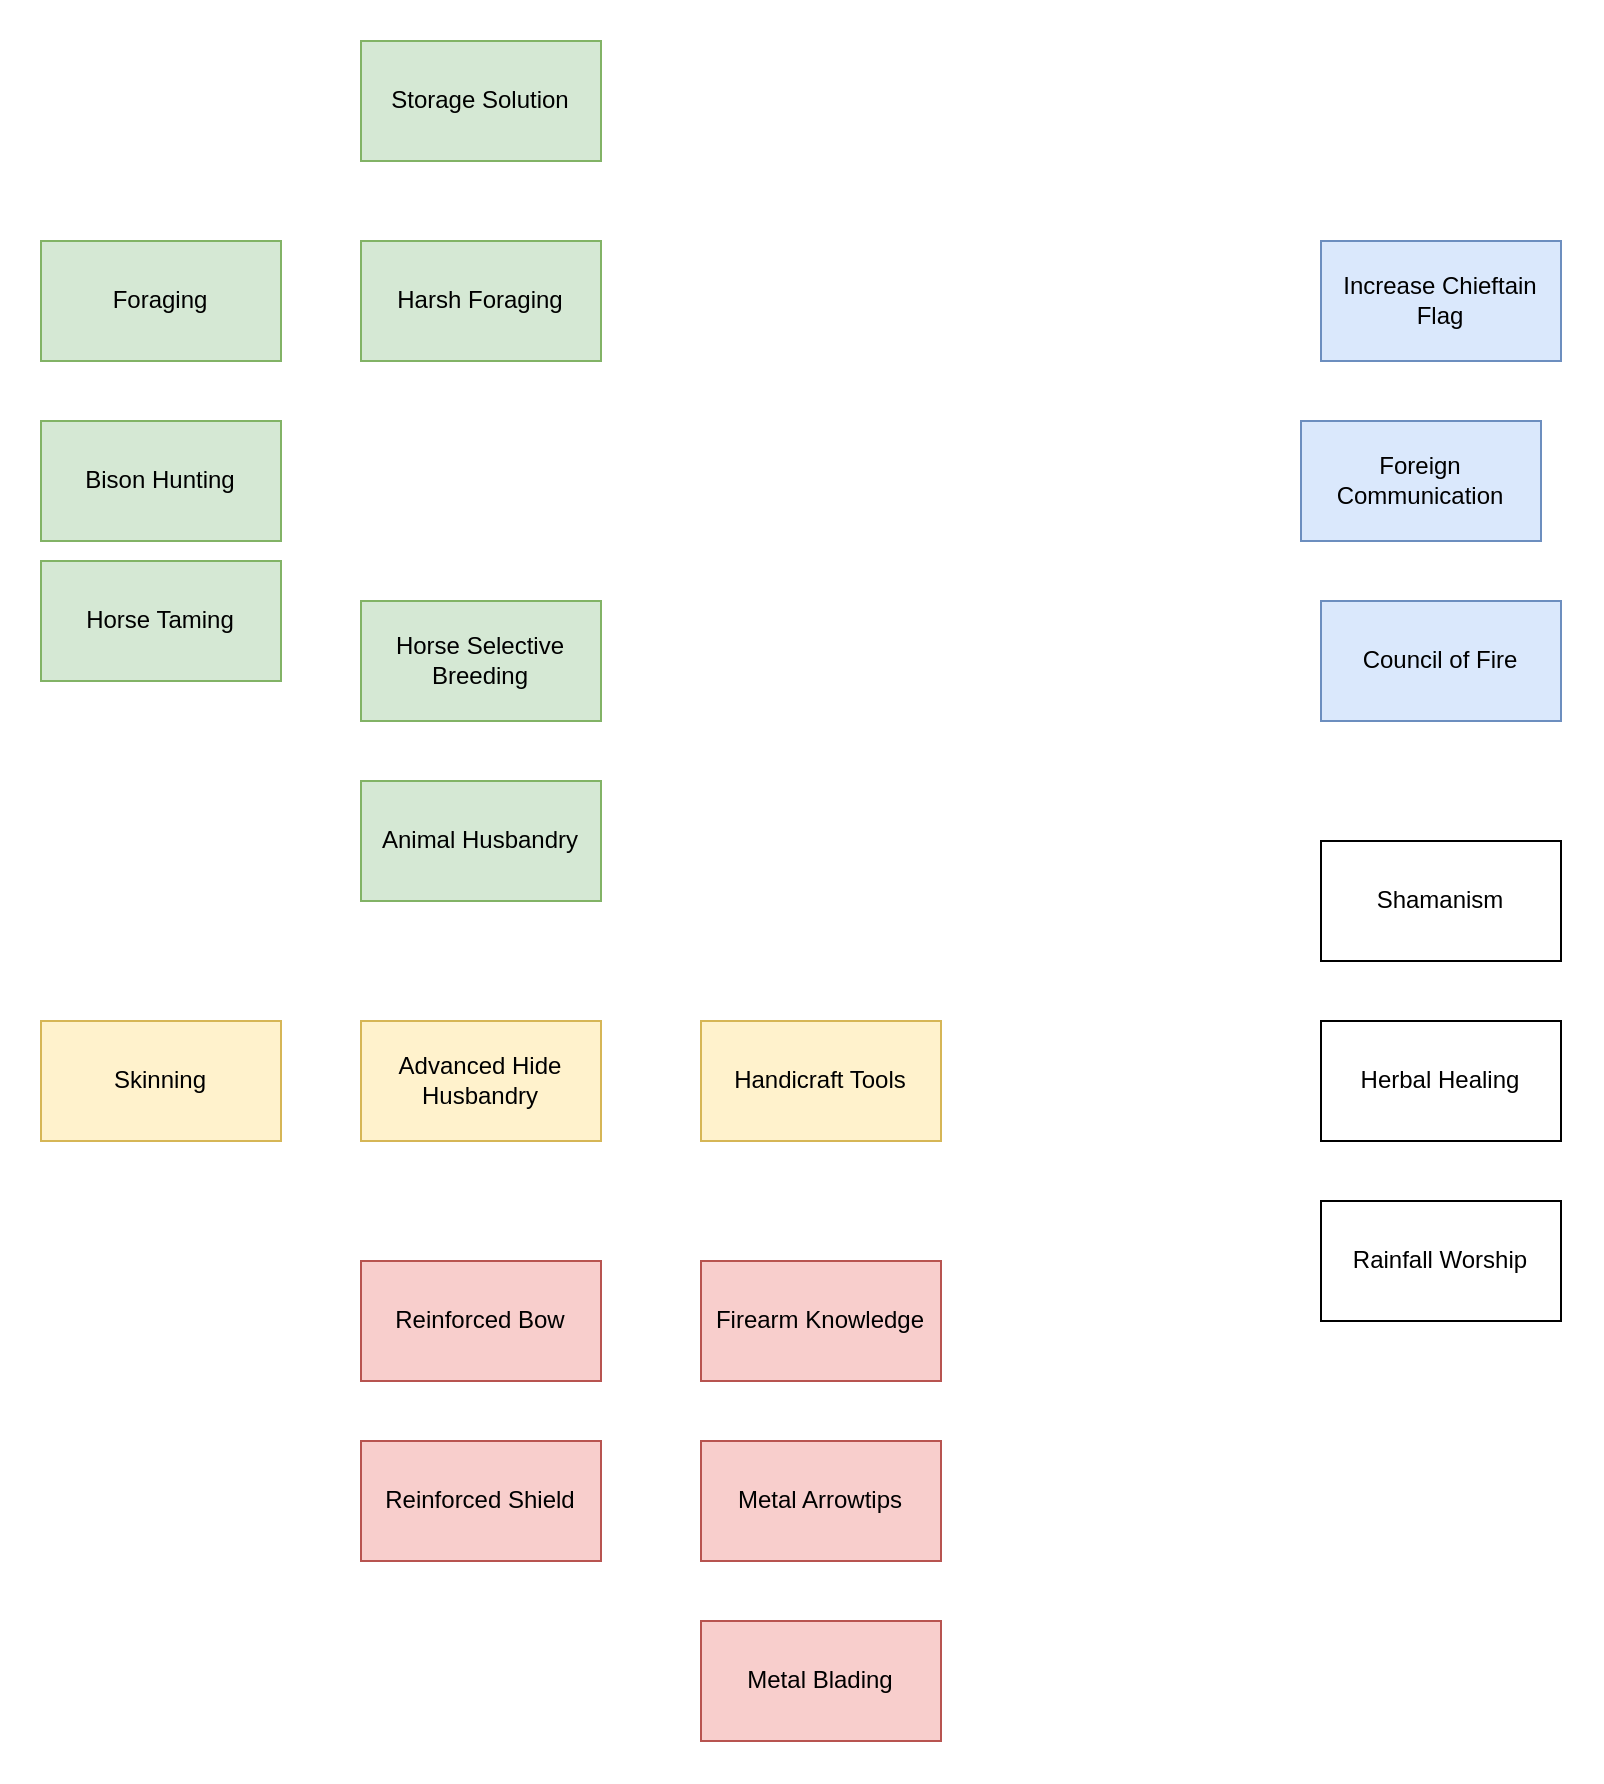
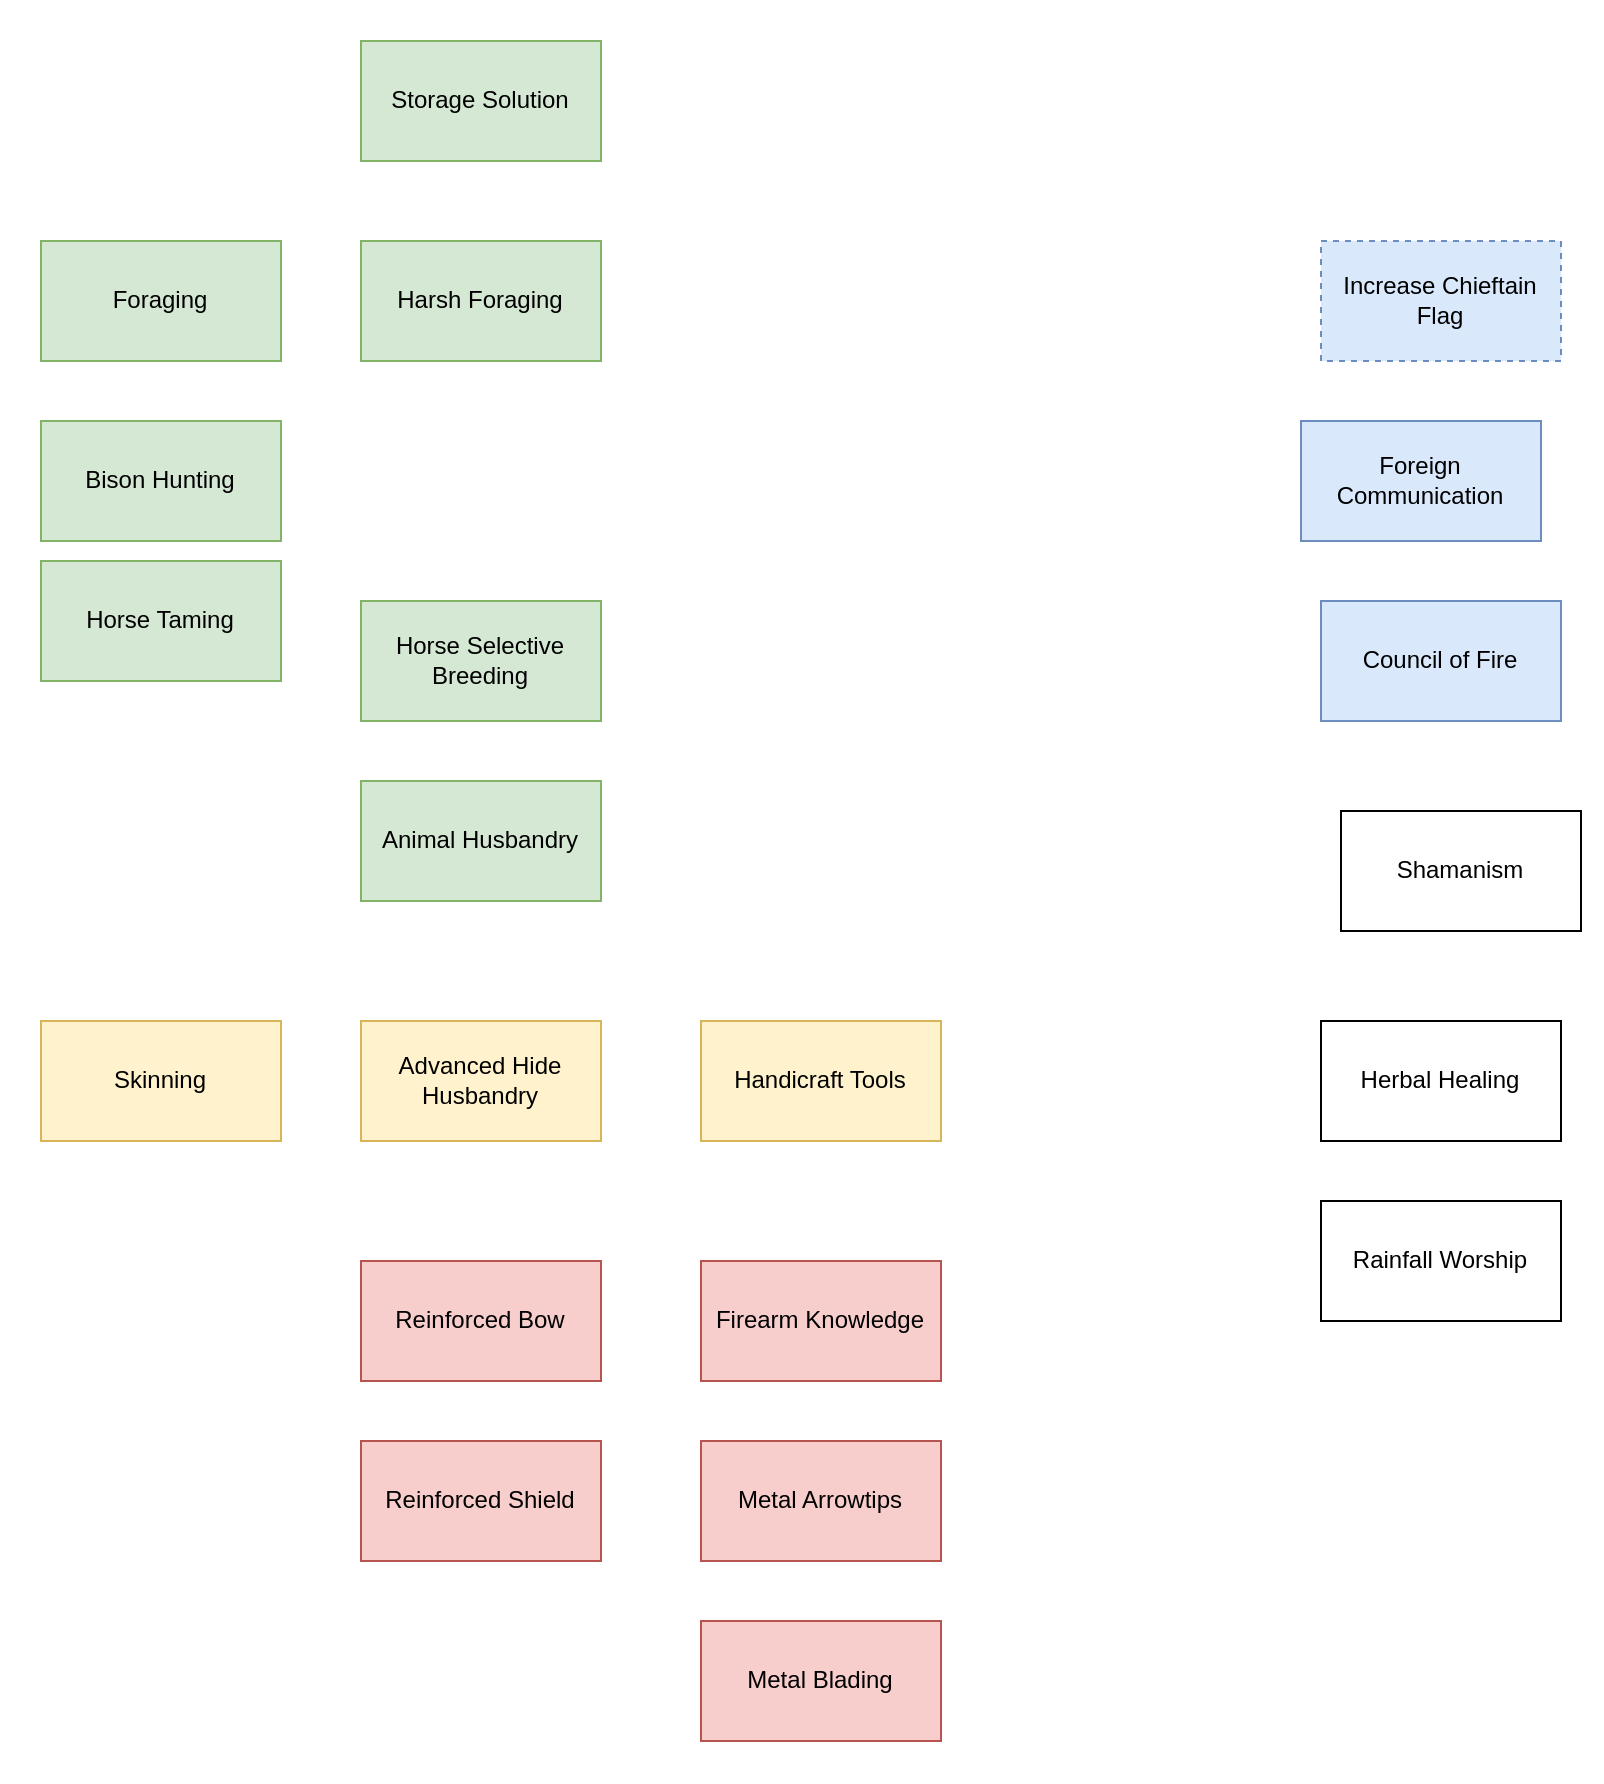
node "Increase Chieftain Flag": style solid -> dashed
node "Shamanism": moved (1441, 901) -> (1461, 871)
